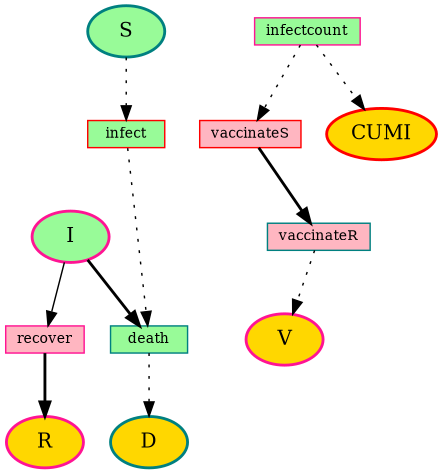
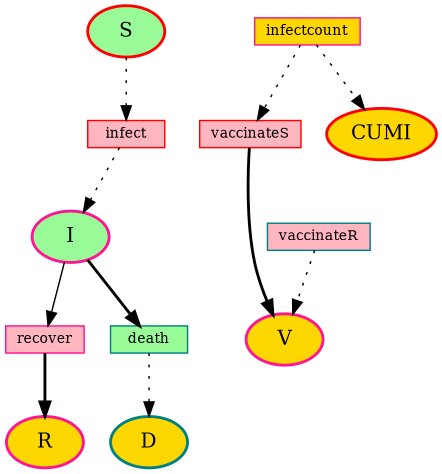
node "S": color teal -> red
node "infectcount": fillcolor palegreen -> gold
node "infect": fillcolor palegreen -> lightpink
edge "vaccinateS" -> "vaccinateR": now "vaccinateS" -> "V"
edge "infect" -> "death": now "infect" -> "I"
